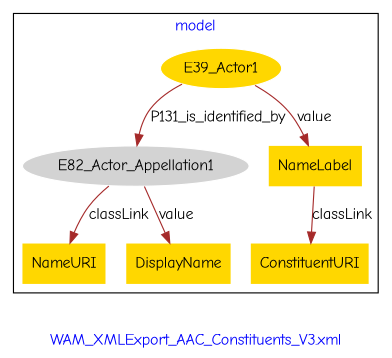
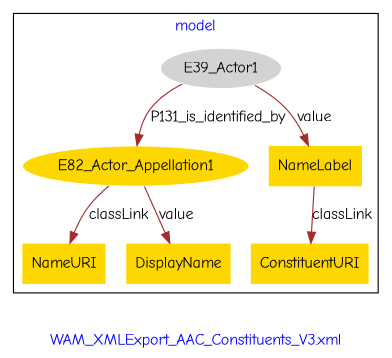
node "E39_Actor1": fillcolor gold -> lightgray
node "E82_Actor_Appellation1": fillcolor lightgray -> gold
